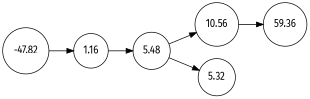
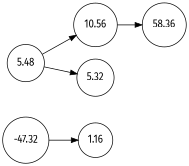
node "59.36": label "59.36" -> "58.36"
node "-47.82": label "-47.82" -> "-47.32"
edge "1.16" -> "5.48": removed
